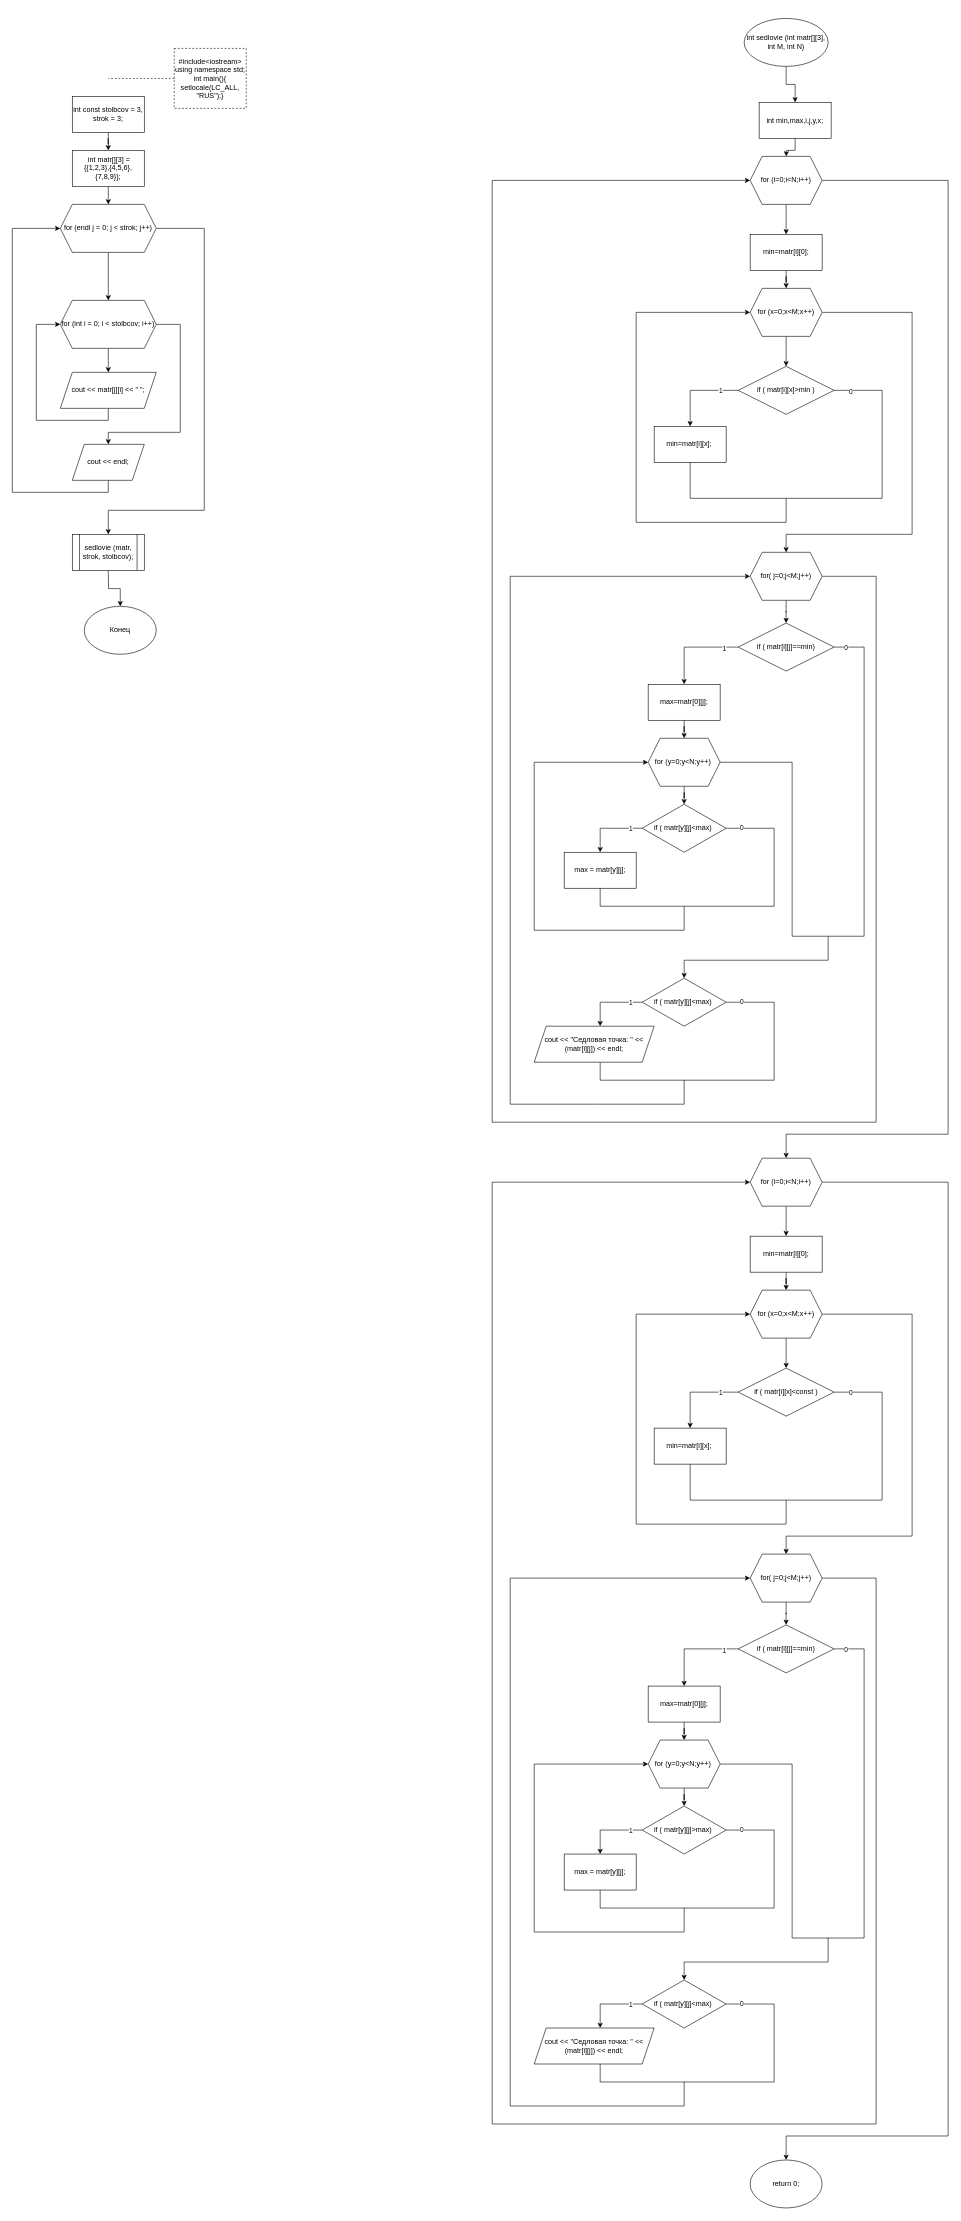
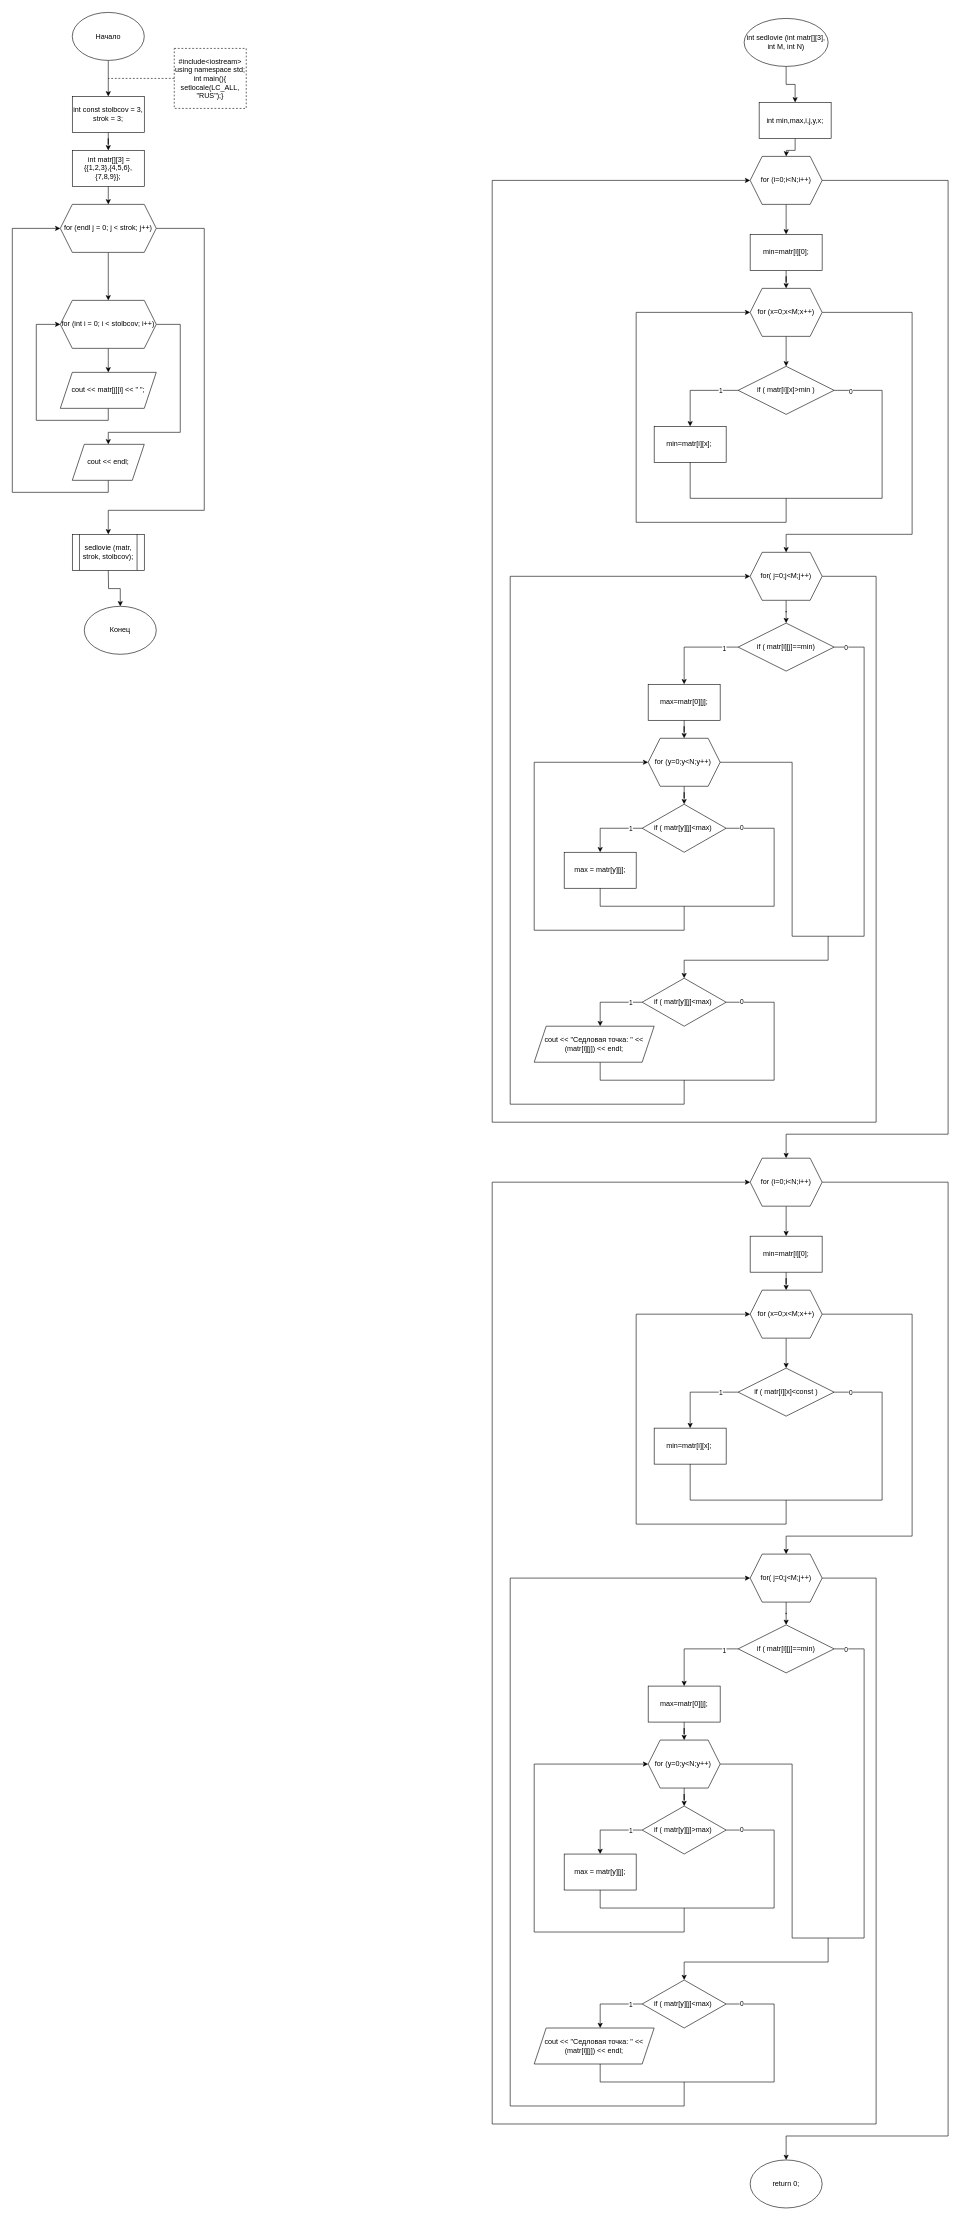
node "Начало": added
edge "Начало" -> "int const stolbcov = 3, strok = 3;": added
